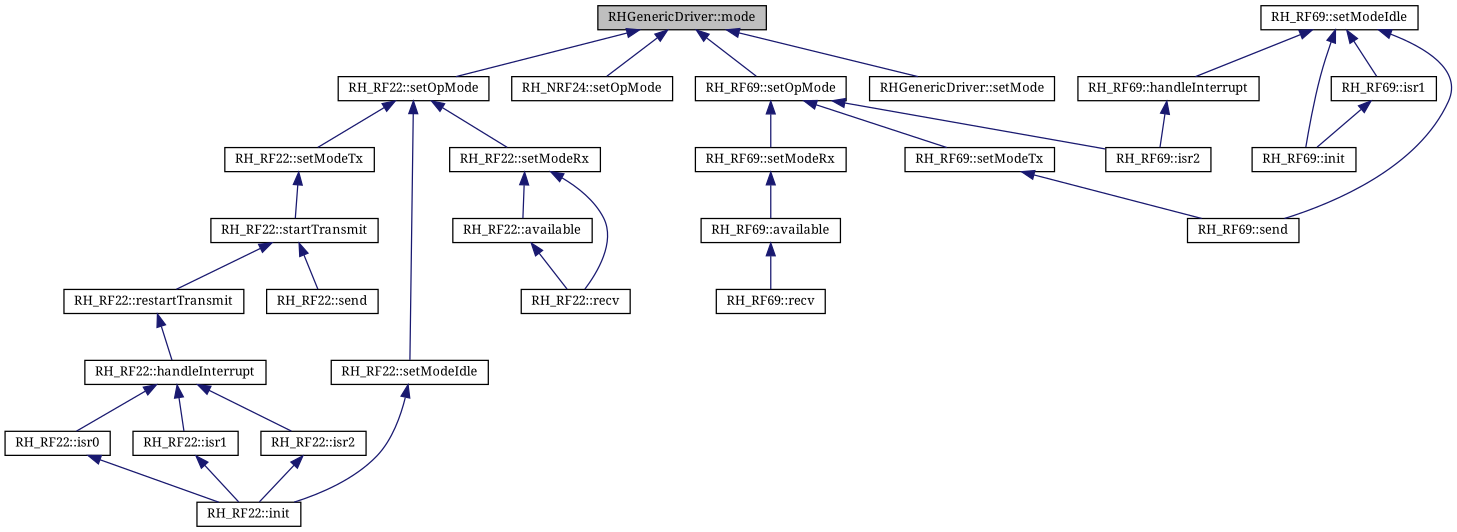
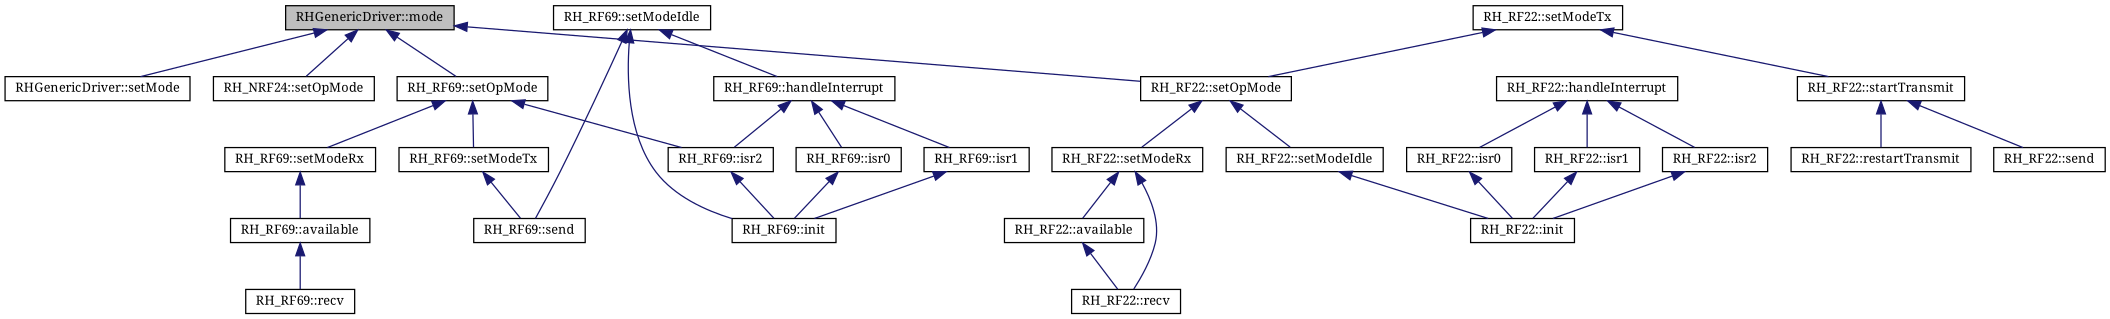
edge "RH_RF69::isr1" -> "RH_RF69::setModeIdle": now "RH_RF69::isr1" -> "RH_RF69::handleInterrupt"
edge "RH_RF22::setModeTx" -> "RH_RF22::setOpMode": reversed
node "RH_RF69::isr0": added
edge "RH_RF69::init" -> "RH_RF69::isr2": added
edge "RH_RF22::handleInterrupt" -> "RH_RF22::restartTransmit": removed
